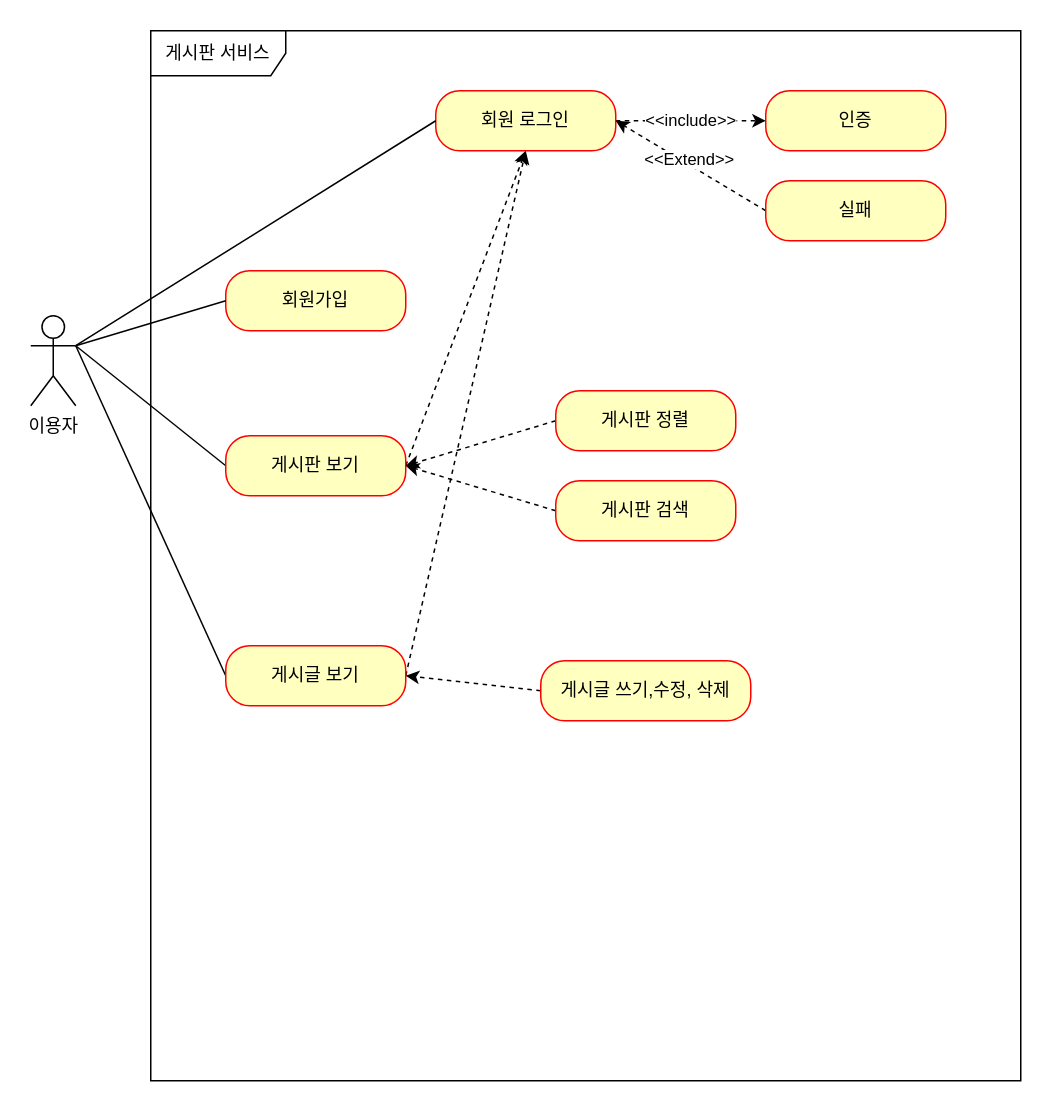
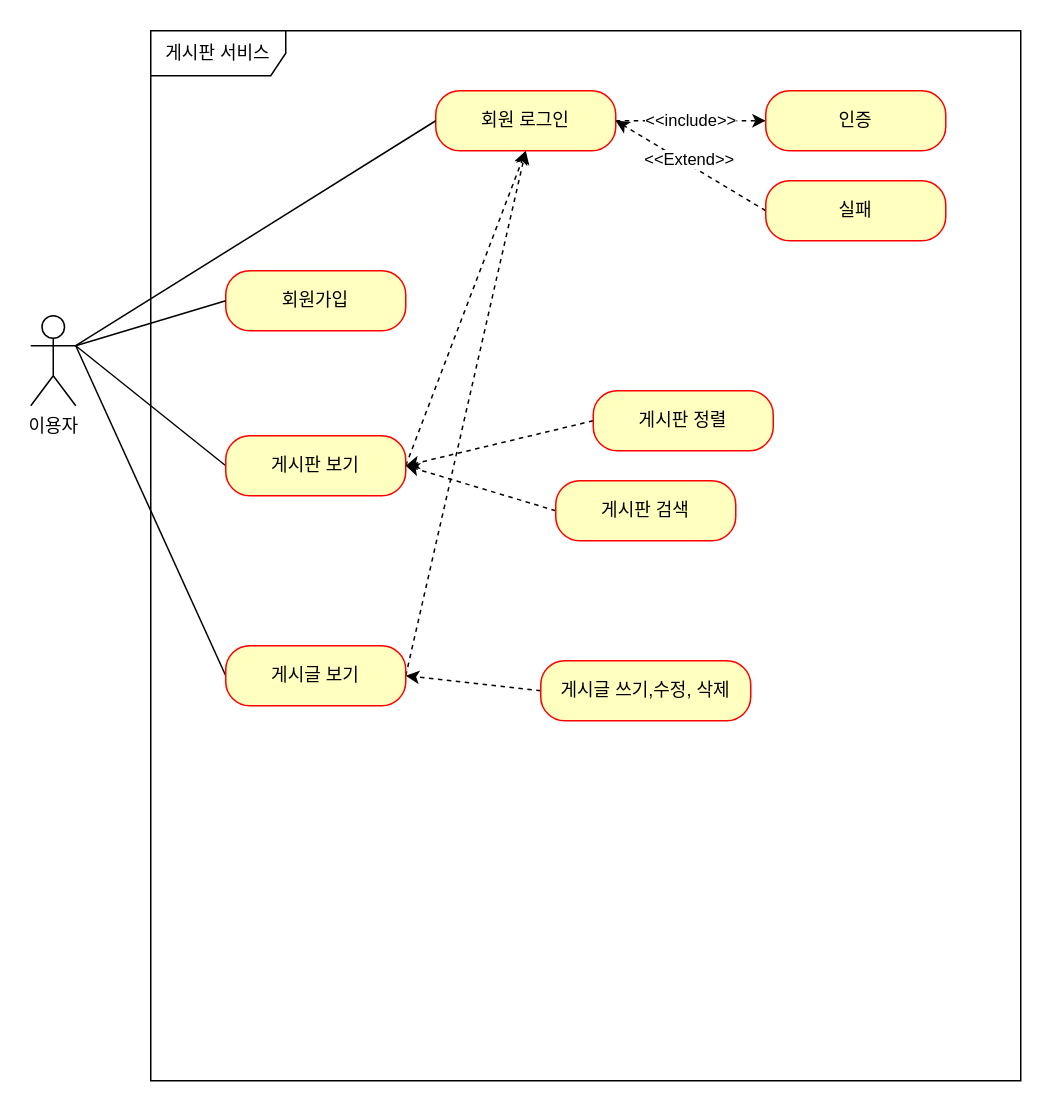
node "게시판 정렬": moved (646, 421) -> (683, 421)
